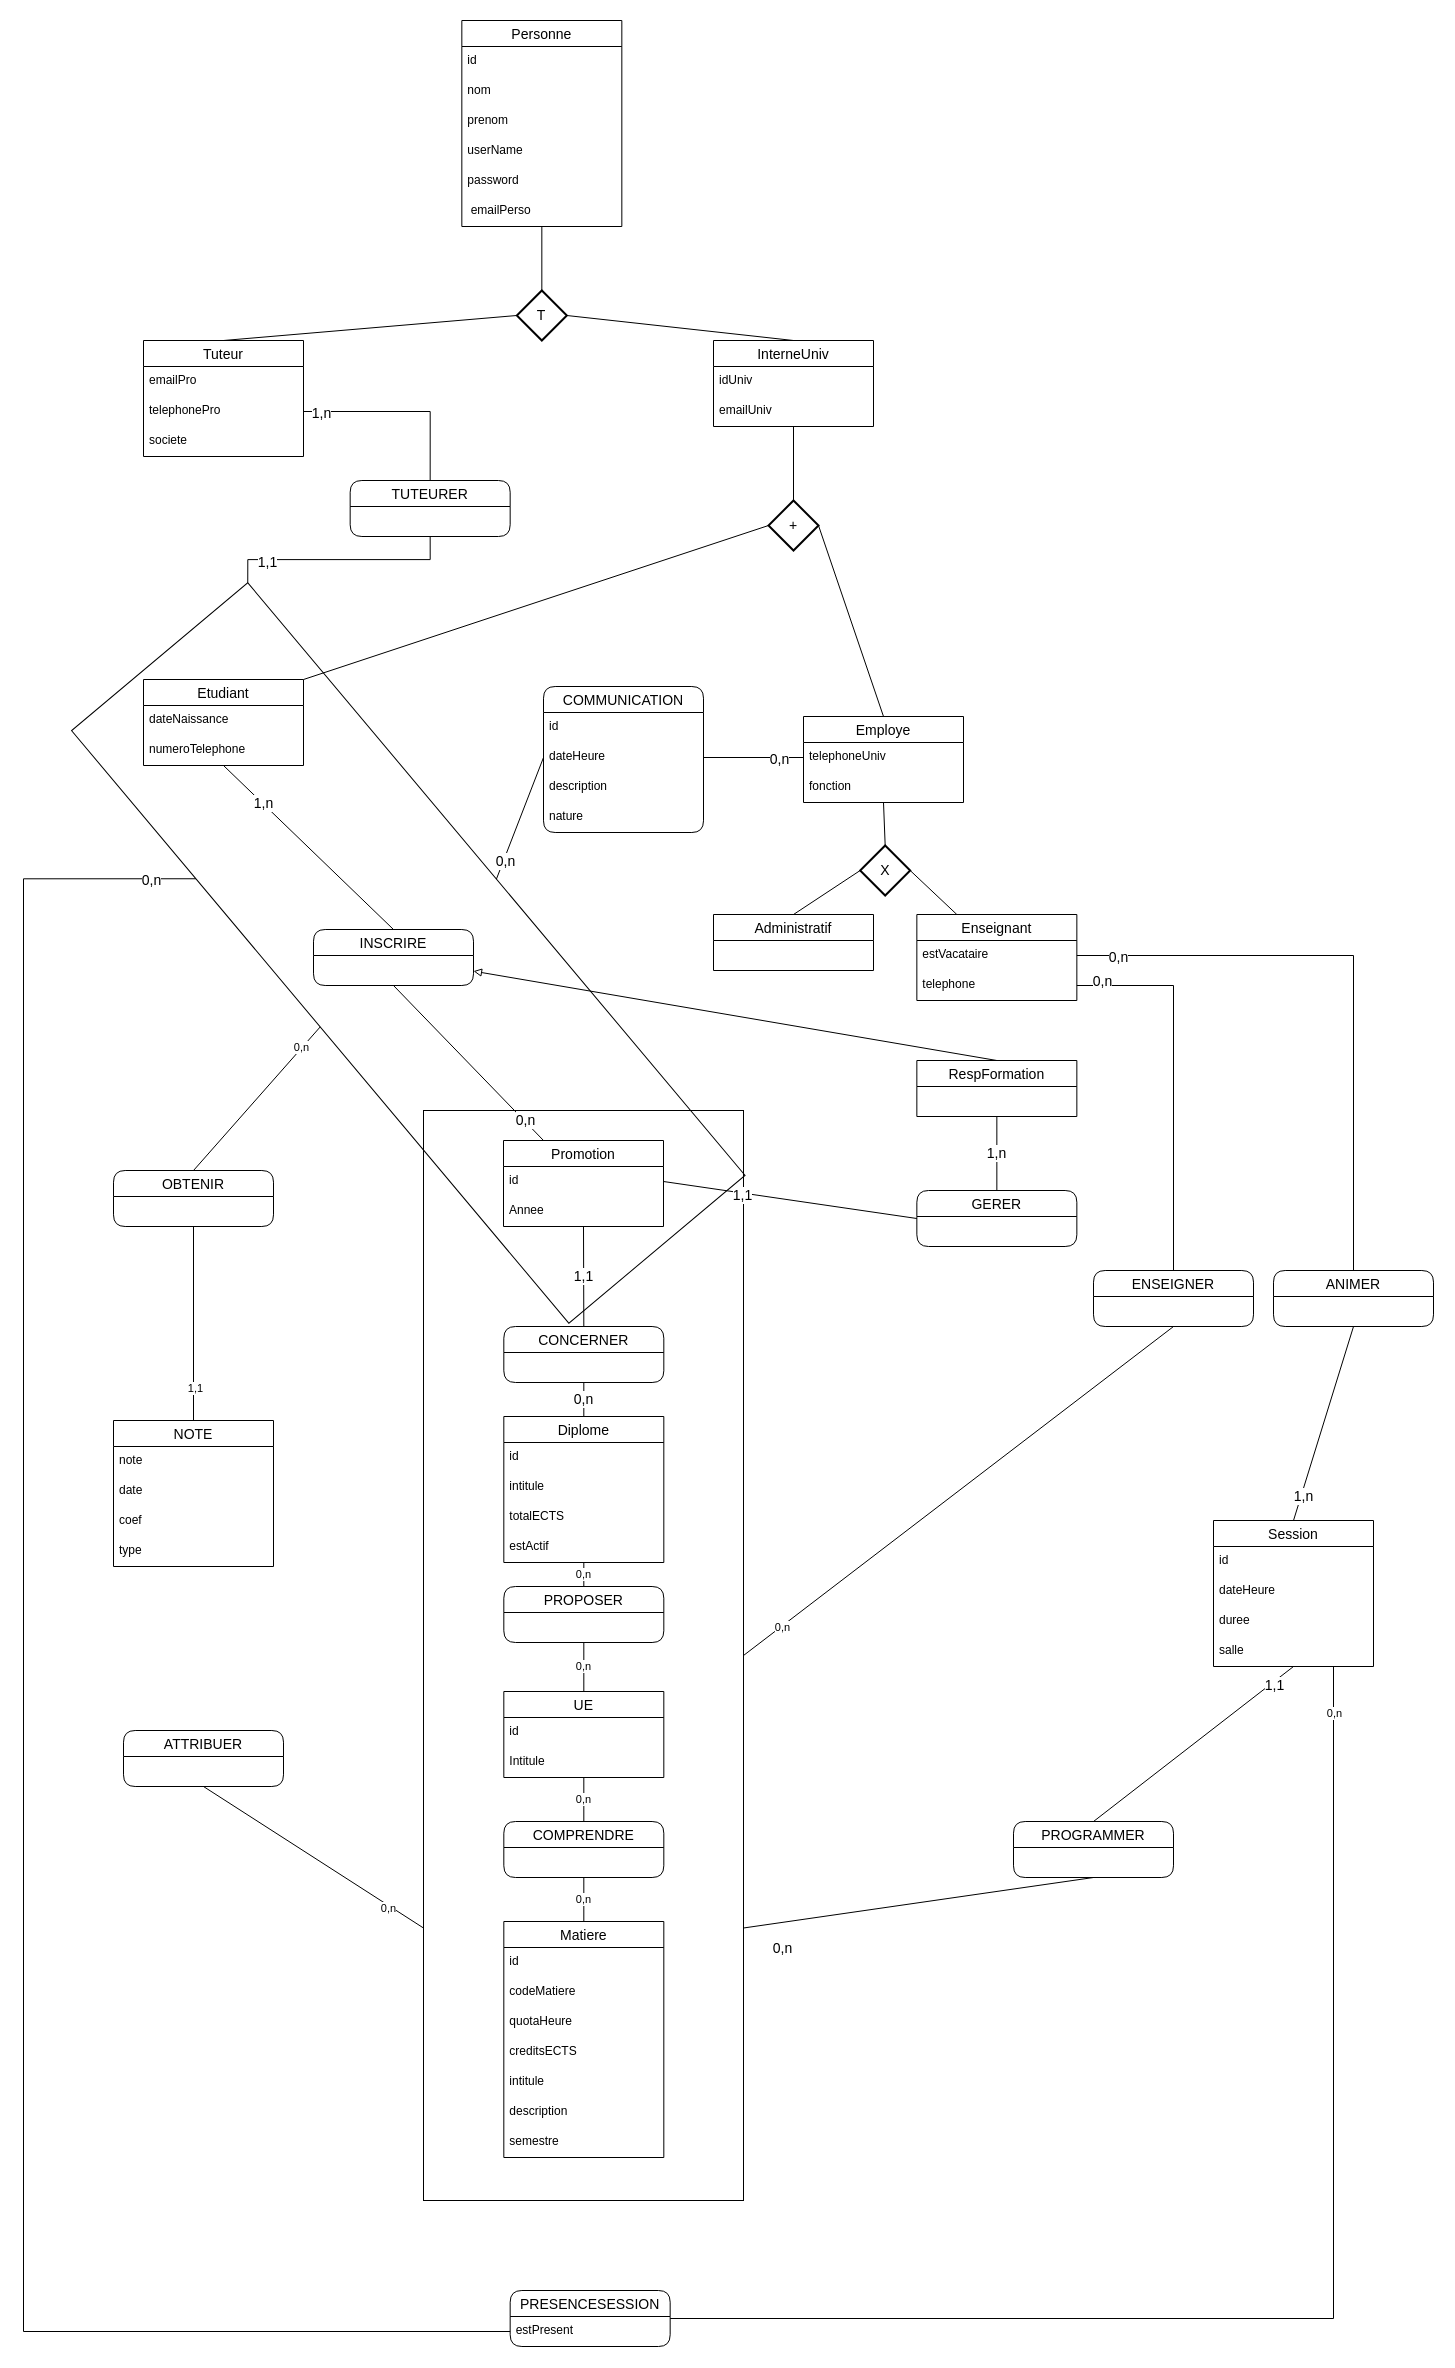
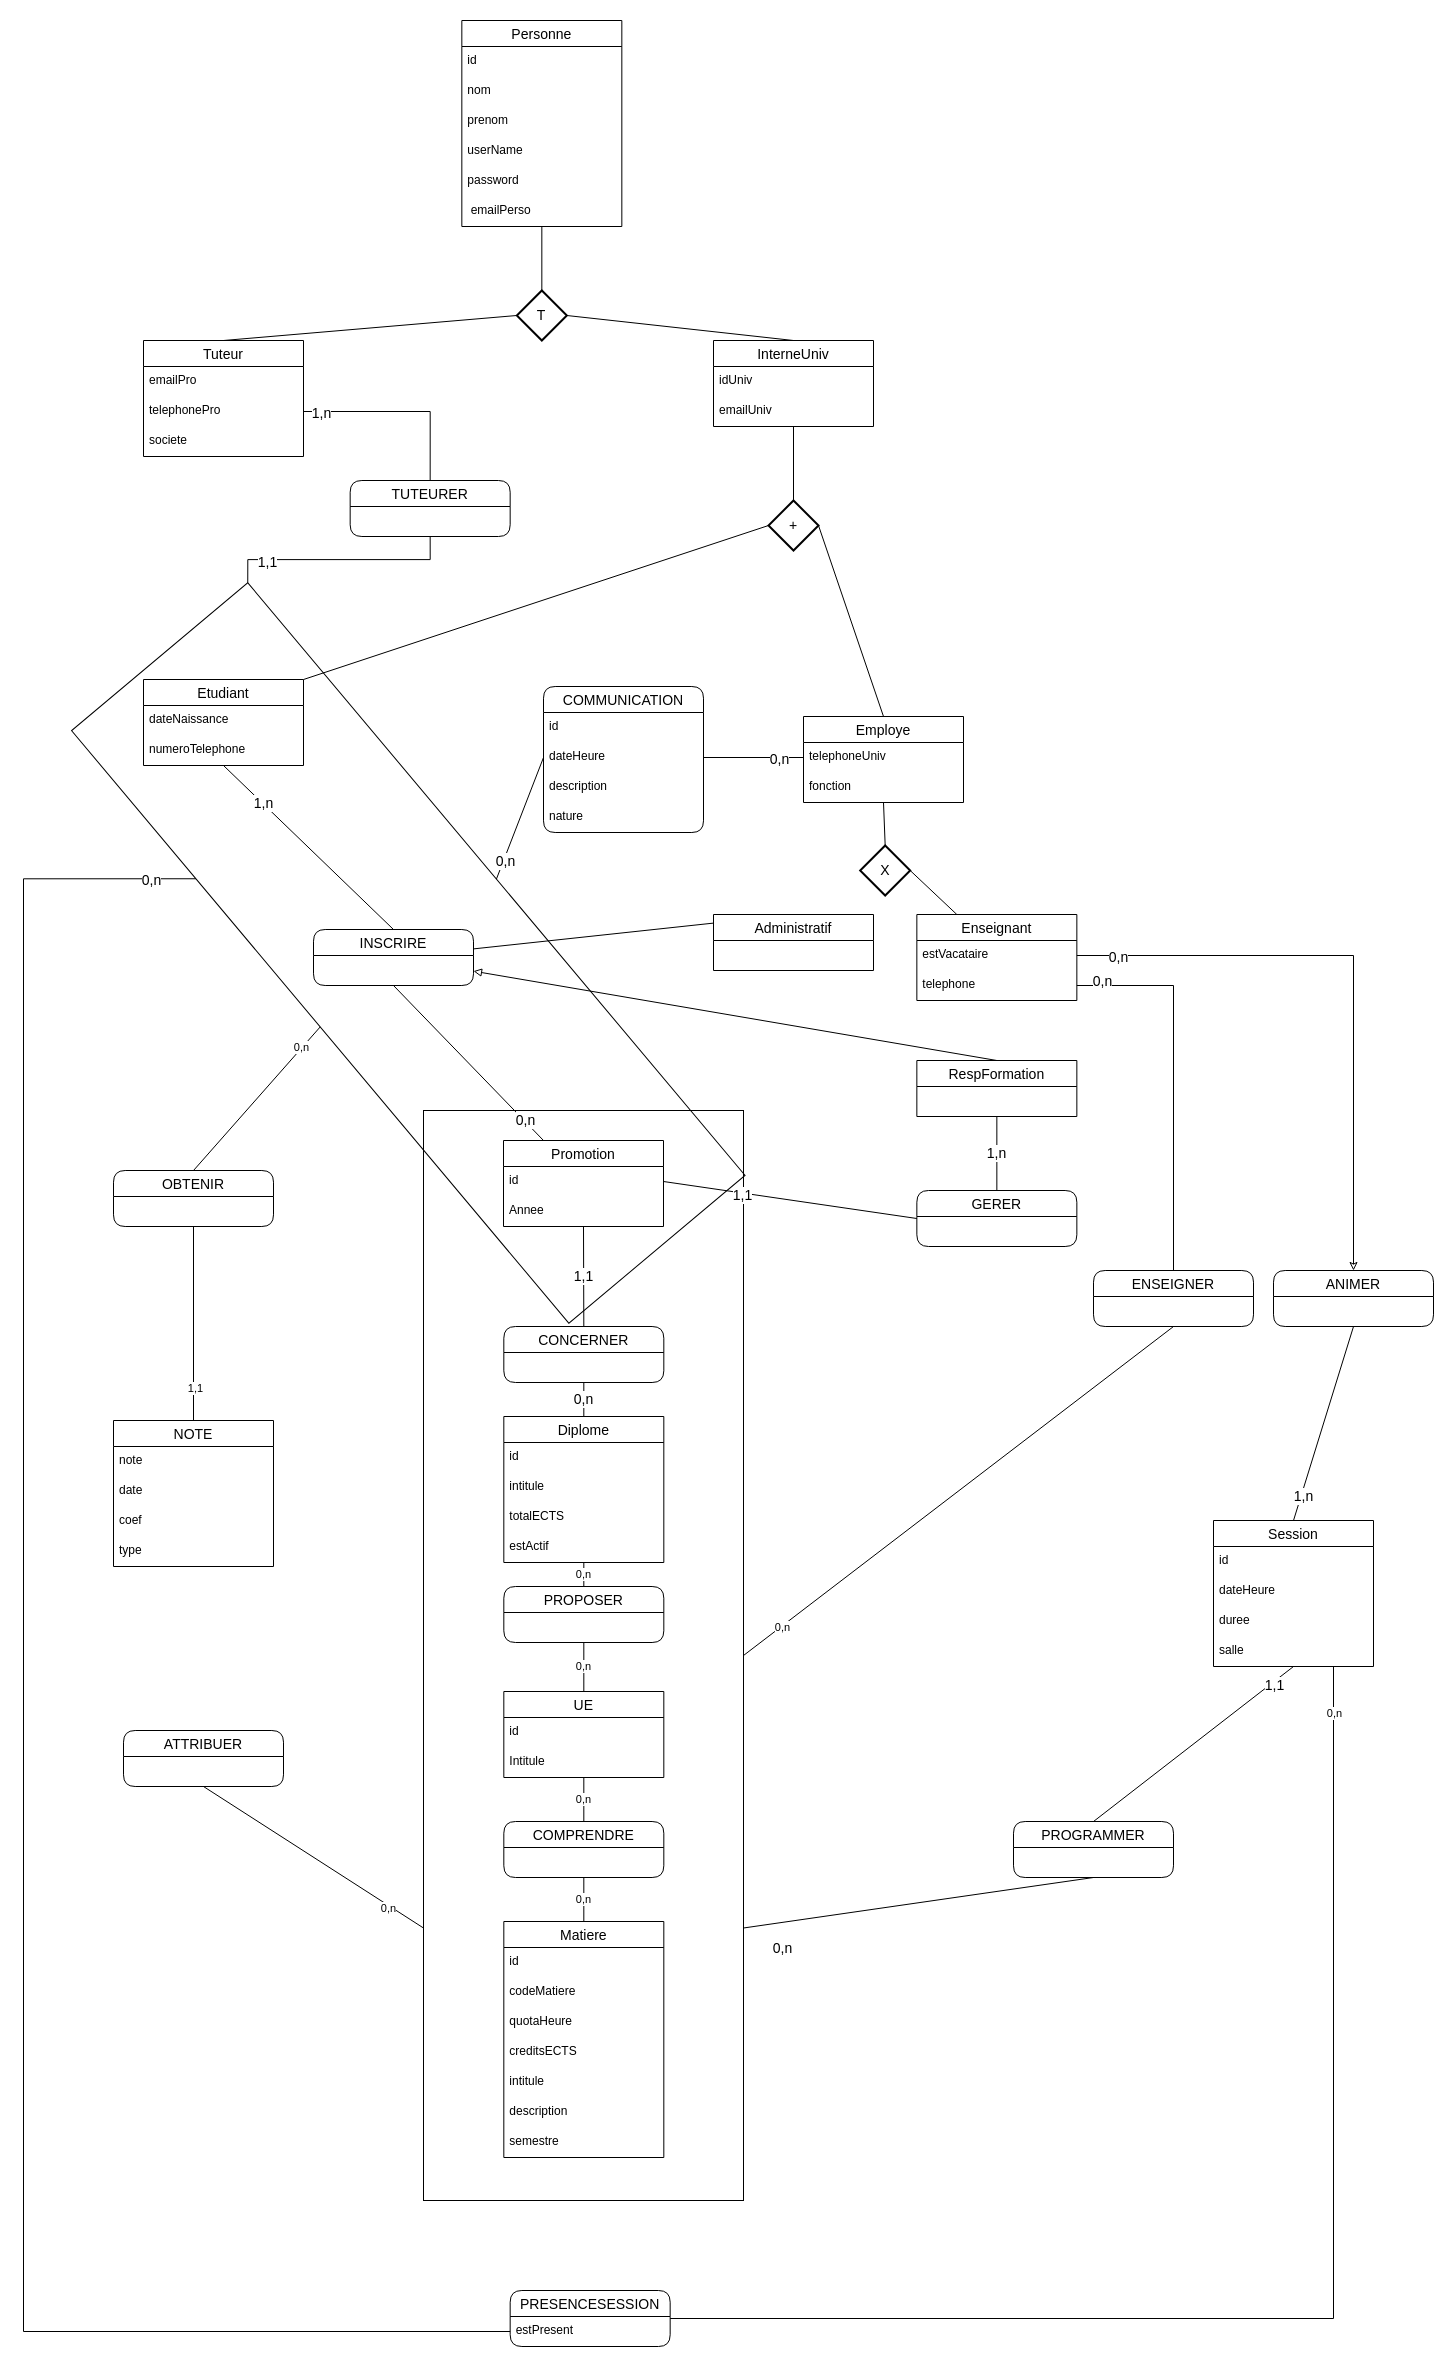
edge "X" -- "Administratif": now "INSCRIRE" -- "Administratif"
edge "estVacataire" -- "ANIMER": arrowhead none -> classic
